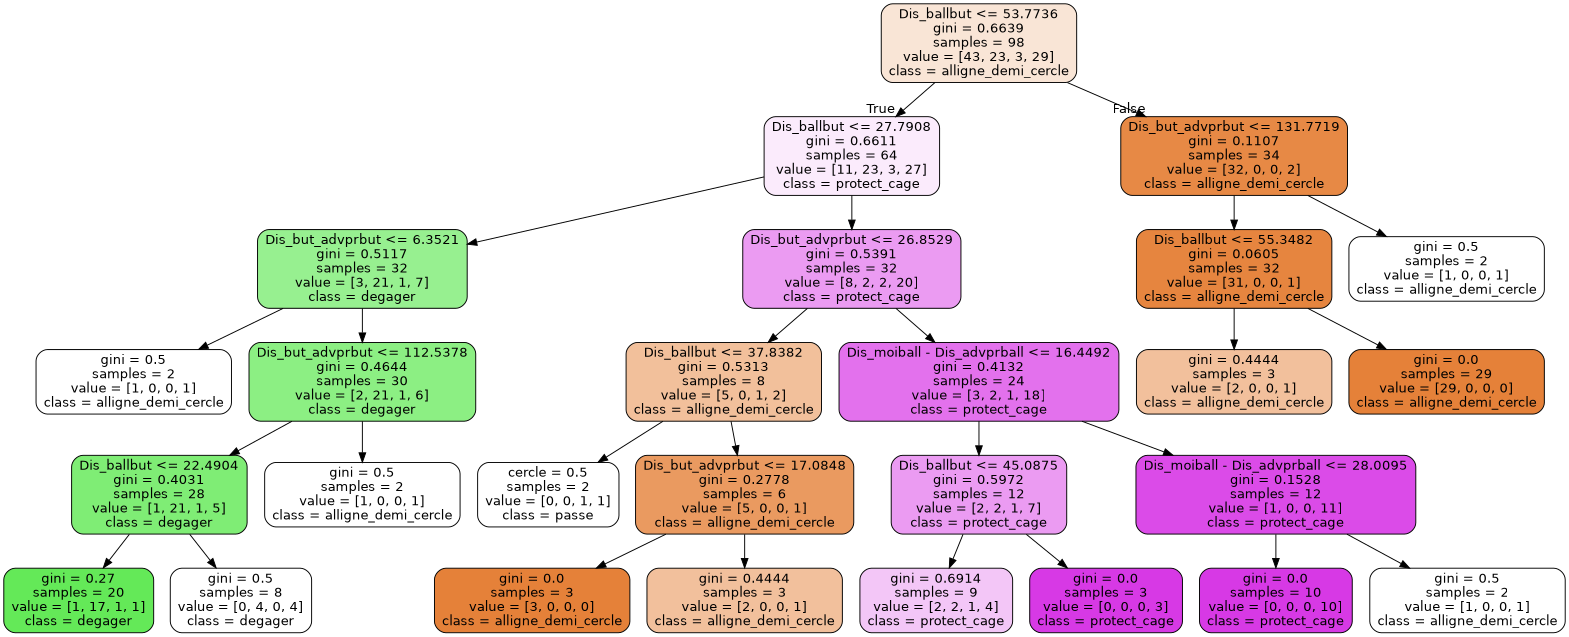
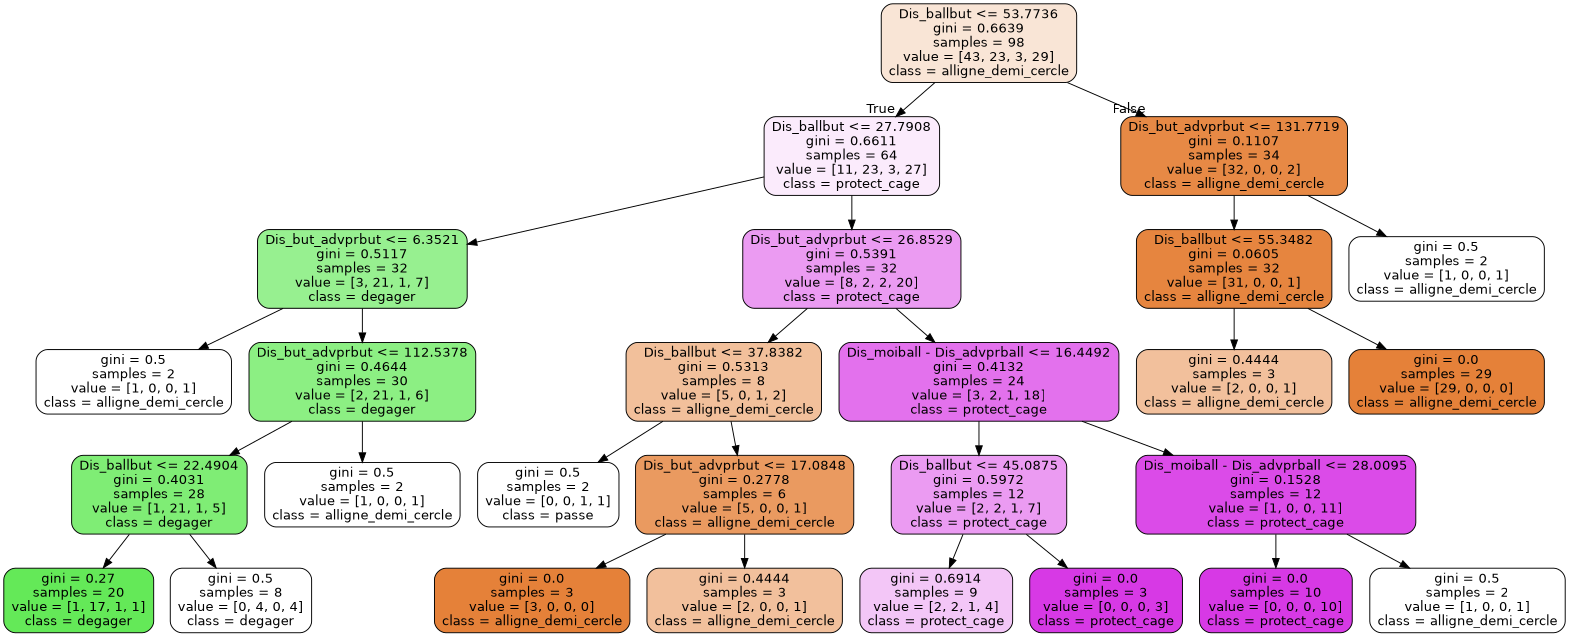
node "cercle = 0.5 samples = 2 value = [0, 0, 1, 1] class = passe": label "cercle = 0.5 samples = 2 value = [0, 0, 1, 1] class = passe" -> "gini = 0.5 samples = 2 value = [0, 0, 1, 1] class = passe"
